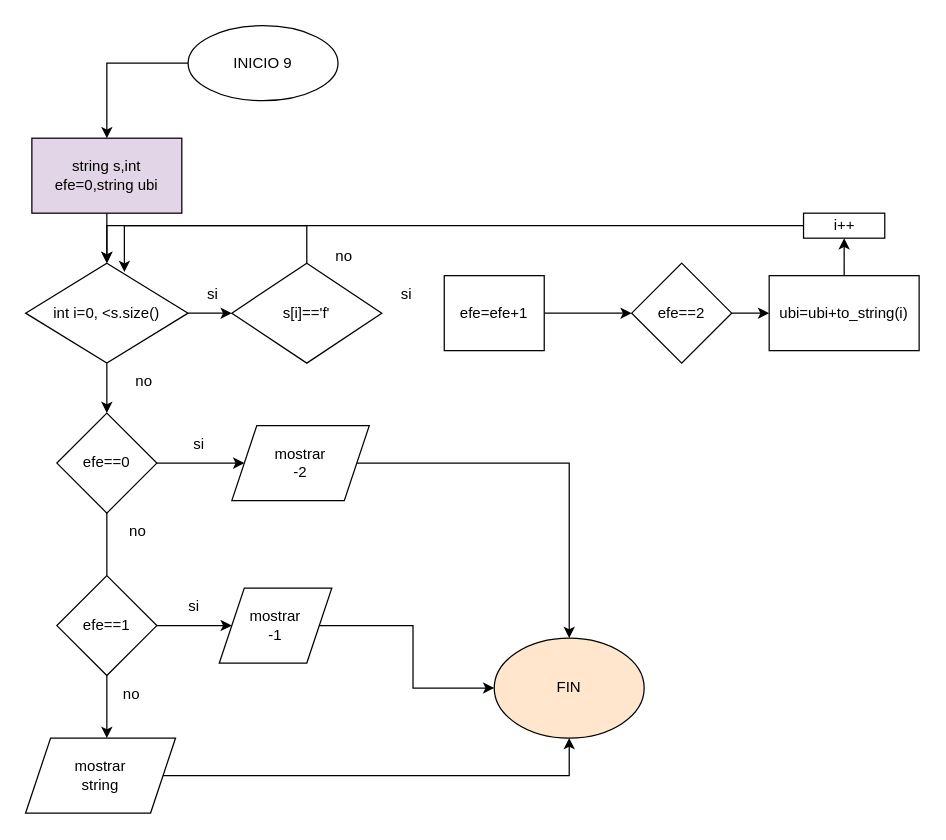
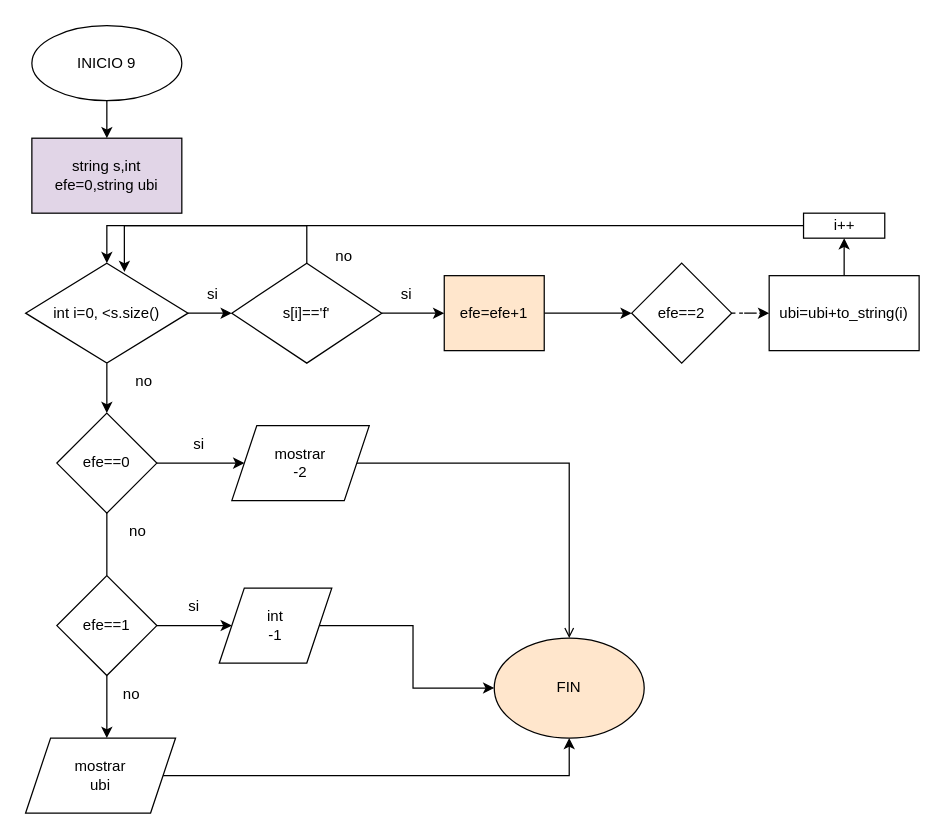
node "INICIO 9": moved (263, 63) -> (107, 63)
edge "string s,int efe=0,string ubi" -> "int i=0, <s.size()": removed
edge "s[i]=='f'" -> "efe=efe+1": added
node "efe=efe+1": fillcolor #ffffff -> #ffe6cc
edge "efe==2" -> "ubi=ubi+to_string(i)": style solid -> dashed
node "mostrar -1": label "mostrar -1" -> "int -1"
edge "mostrar -2" -> "FIN": arrowhead classic -> open
node "mostrar string": label "mostrar string" -> "mostrar ubi"
